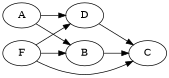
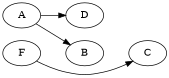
edge "D" -> "C": removed
edge "F" -> "D": removed
edge "F" -> "B": removed
edge "B" -> "C": removed
